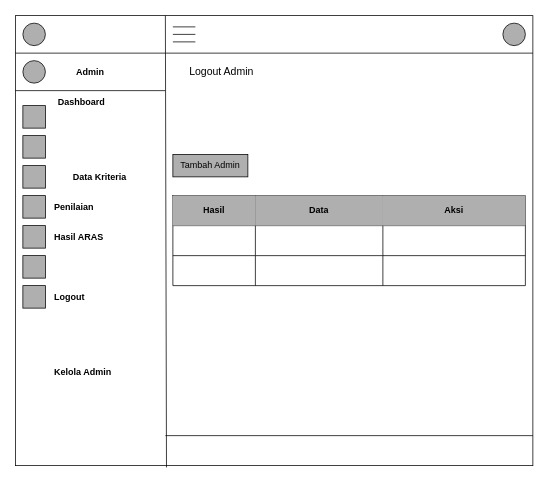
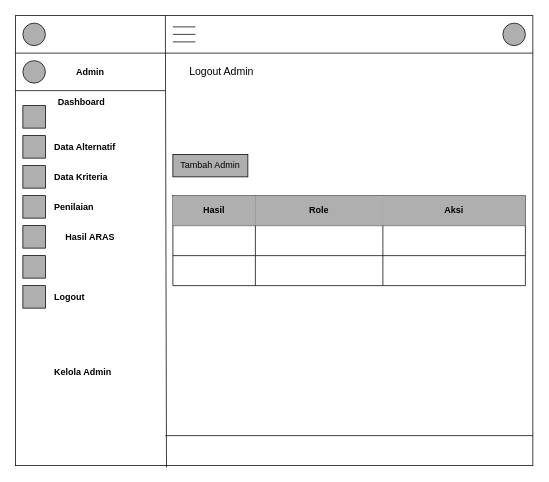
node "Data Alternatif": added
node "Data Kriteria": moved (113, 177) -> (94, 177)
node "Data": label "Data" -> "Role"
node "Hasil ARAS": moved (94, 237) -> (105, 237)
